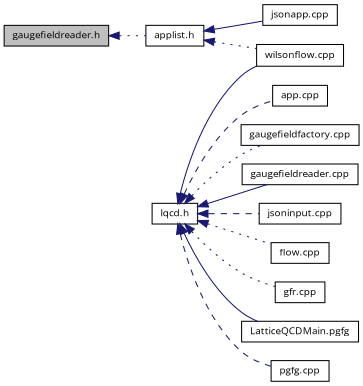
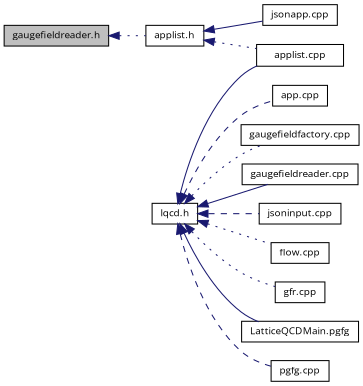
node "wilsonflow.cpp": label "wilsonflow.cpp" -> "applist.cpp"
